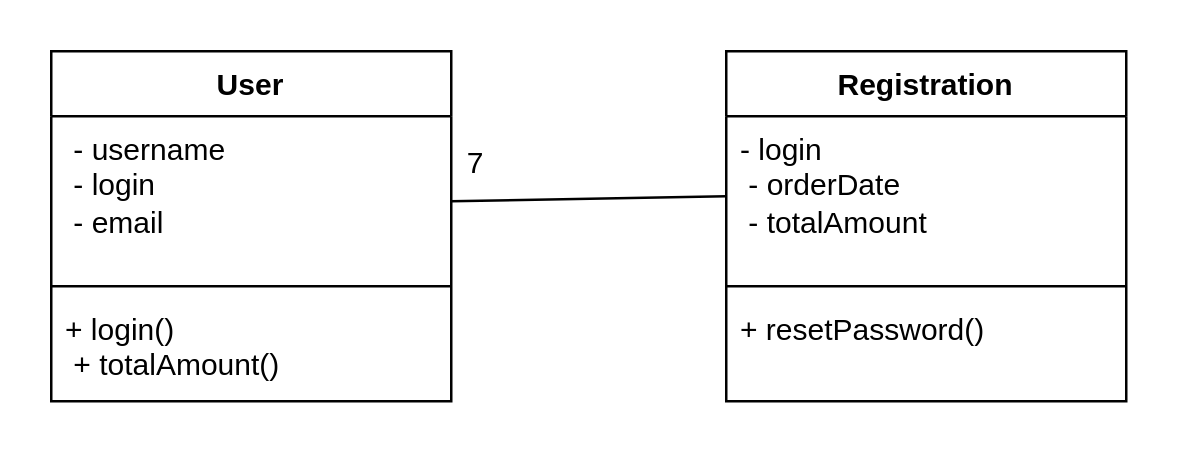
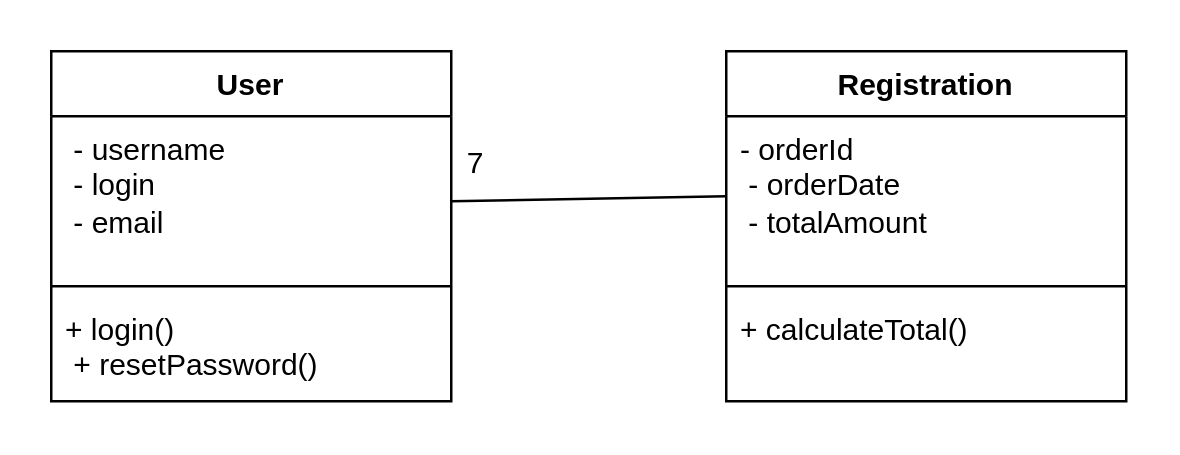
node "- login - orderDate - totalAmount": label "- login - orderDate - totalAmount" -> "- orderId - orderDate - totalAmount"
node "+ resetPassword()": label "+ resetPassword()" -> "+ calculateTotal()"
node "+ login() + totalAmount()": label "+ login() + totalAmount()" -> "+ login() + resetPassword()"
